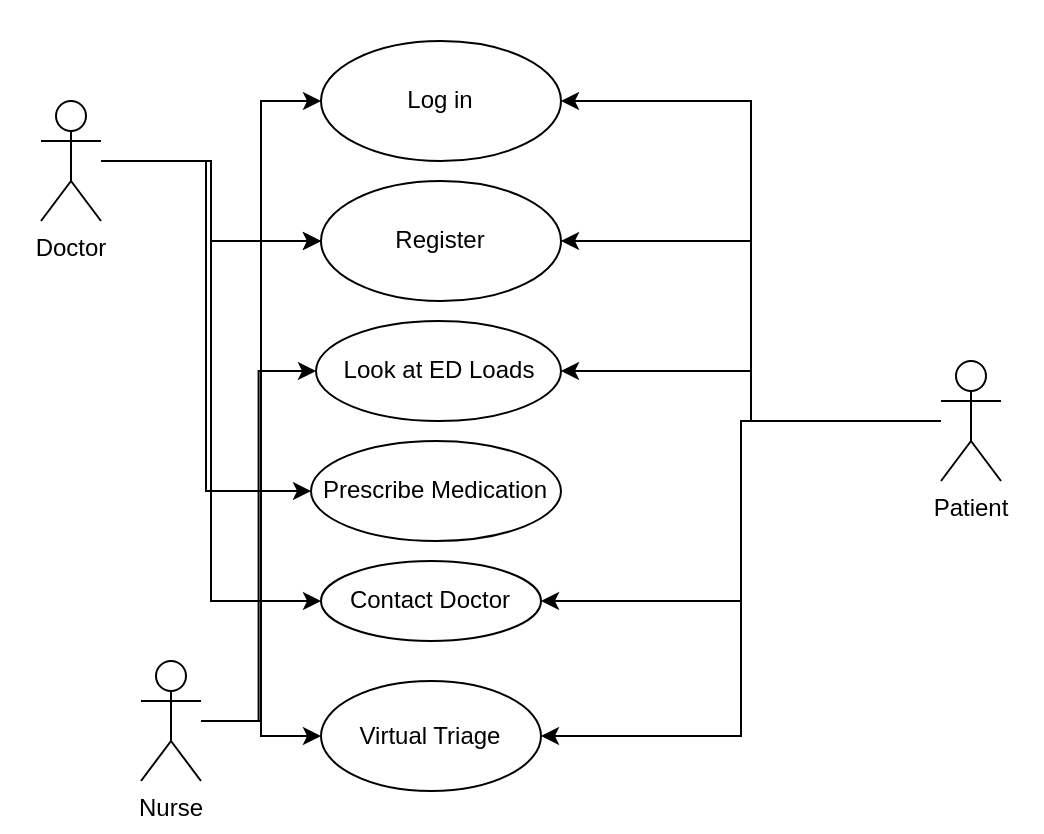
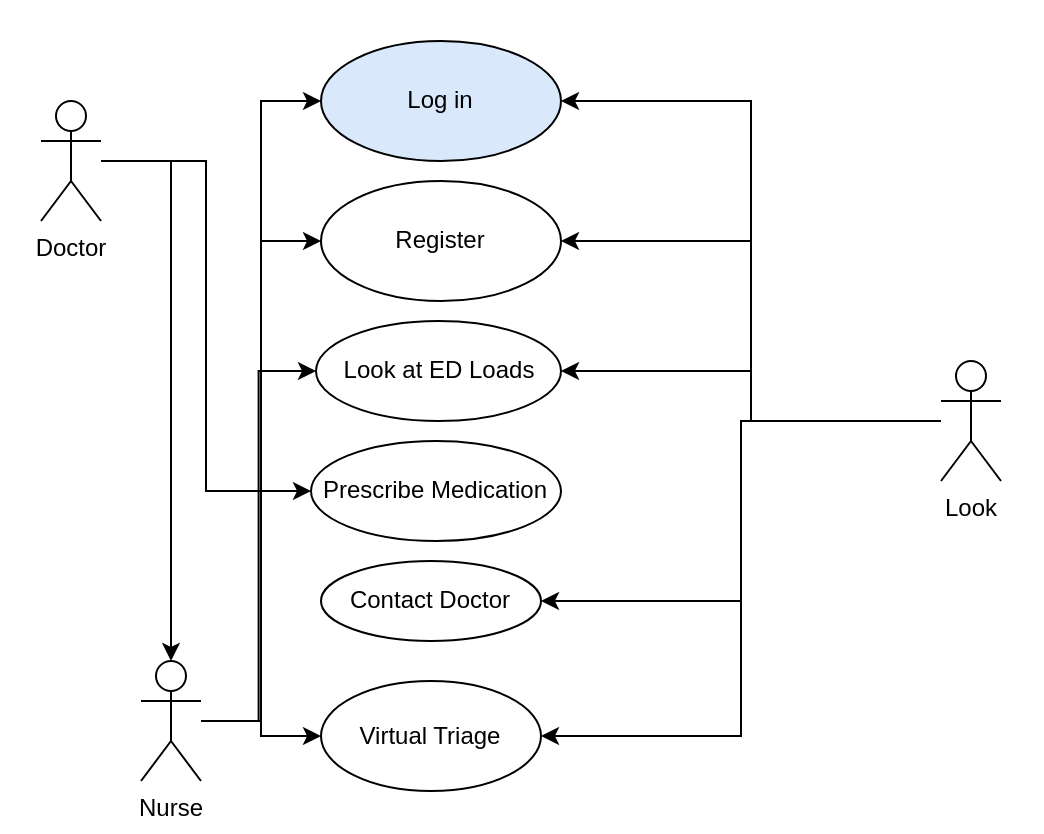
node "Log in": fillcolor #ffffff -> #dae8fc
edge "Doctor" -> "Register": now "Doctor" -> "Nurse"
edge "Doctor" -> "Contact Doctor": removed
node "Patient": label "Patient" -> "Look"
